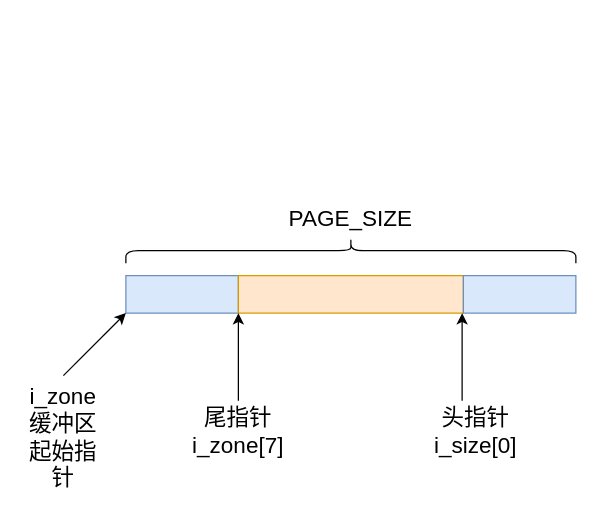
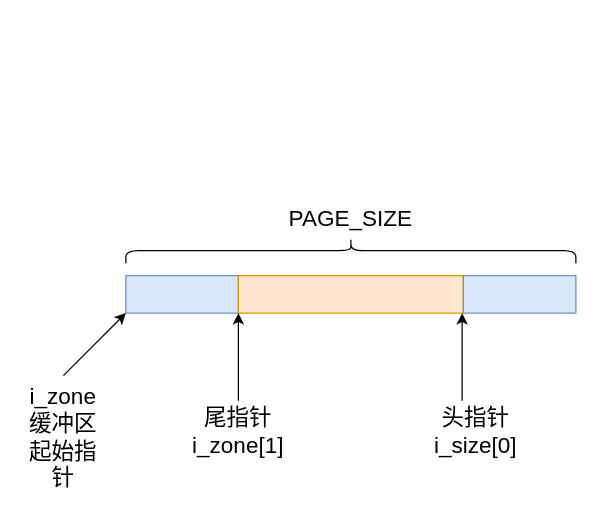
node "尾指针 i_zone[7]": label "尾指针 i_zone[7]" -> "尾指针 i_zone[1]"
